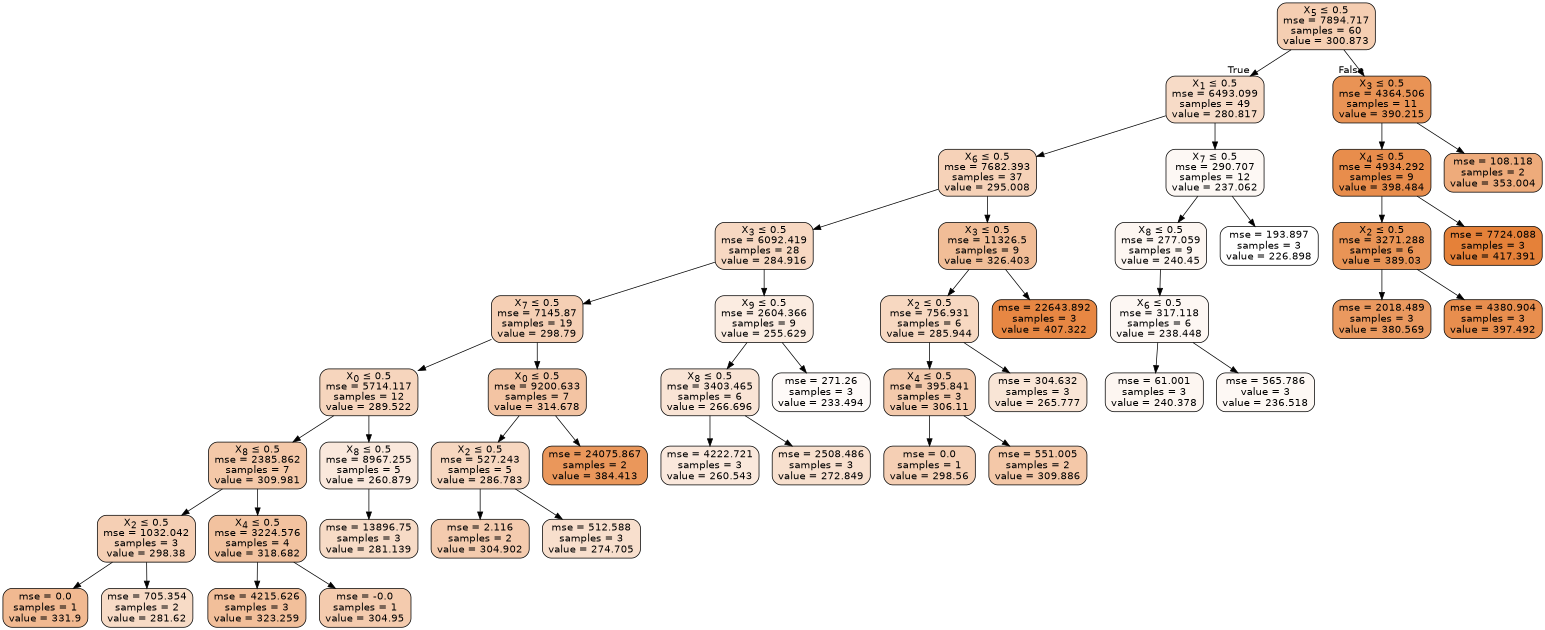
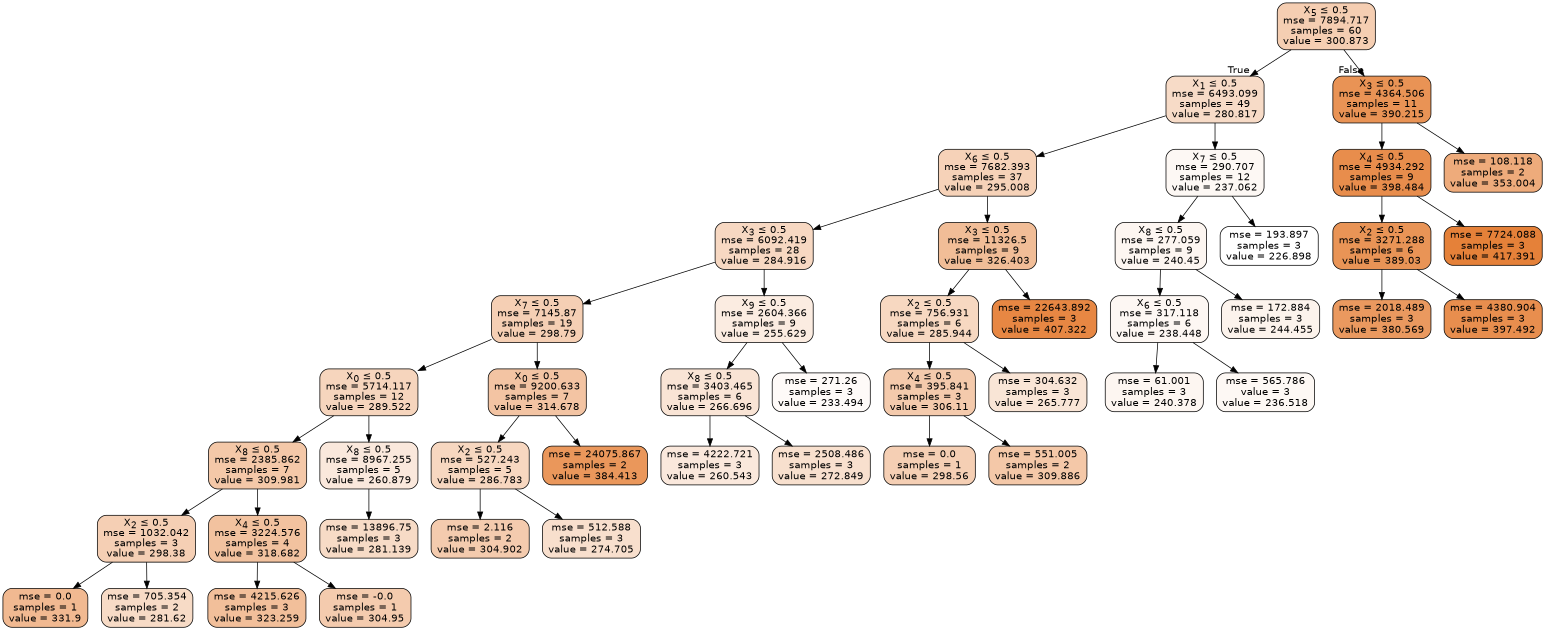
node "mse = 172.884": added
